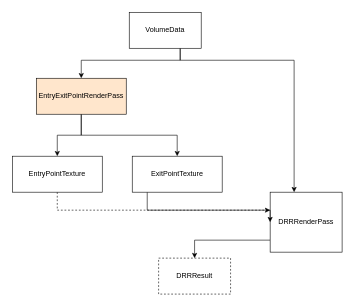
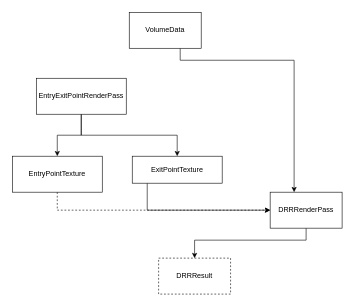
edge "VolumeData" -> "EntryExitPointRenderPass": removed
node "EntryExitPointRenderPass": fillcolor #ffe6cc -> #ffffff
node "ExitPointTexture": size 90x36 -> 90x27
node "DRRRenderPass": size 72x60 -> 72x36
